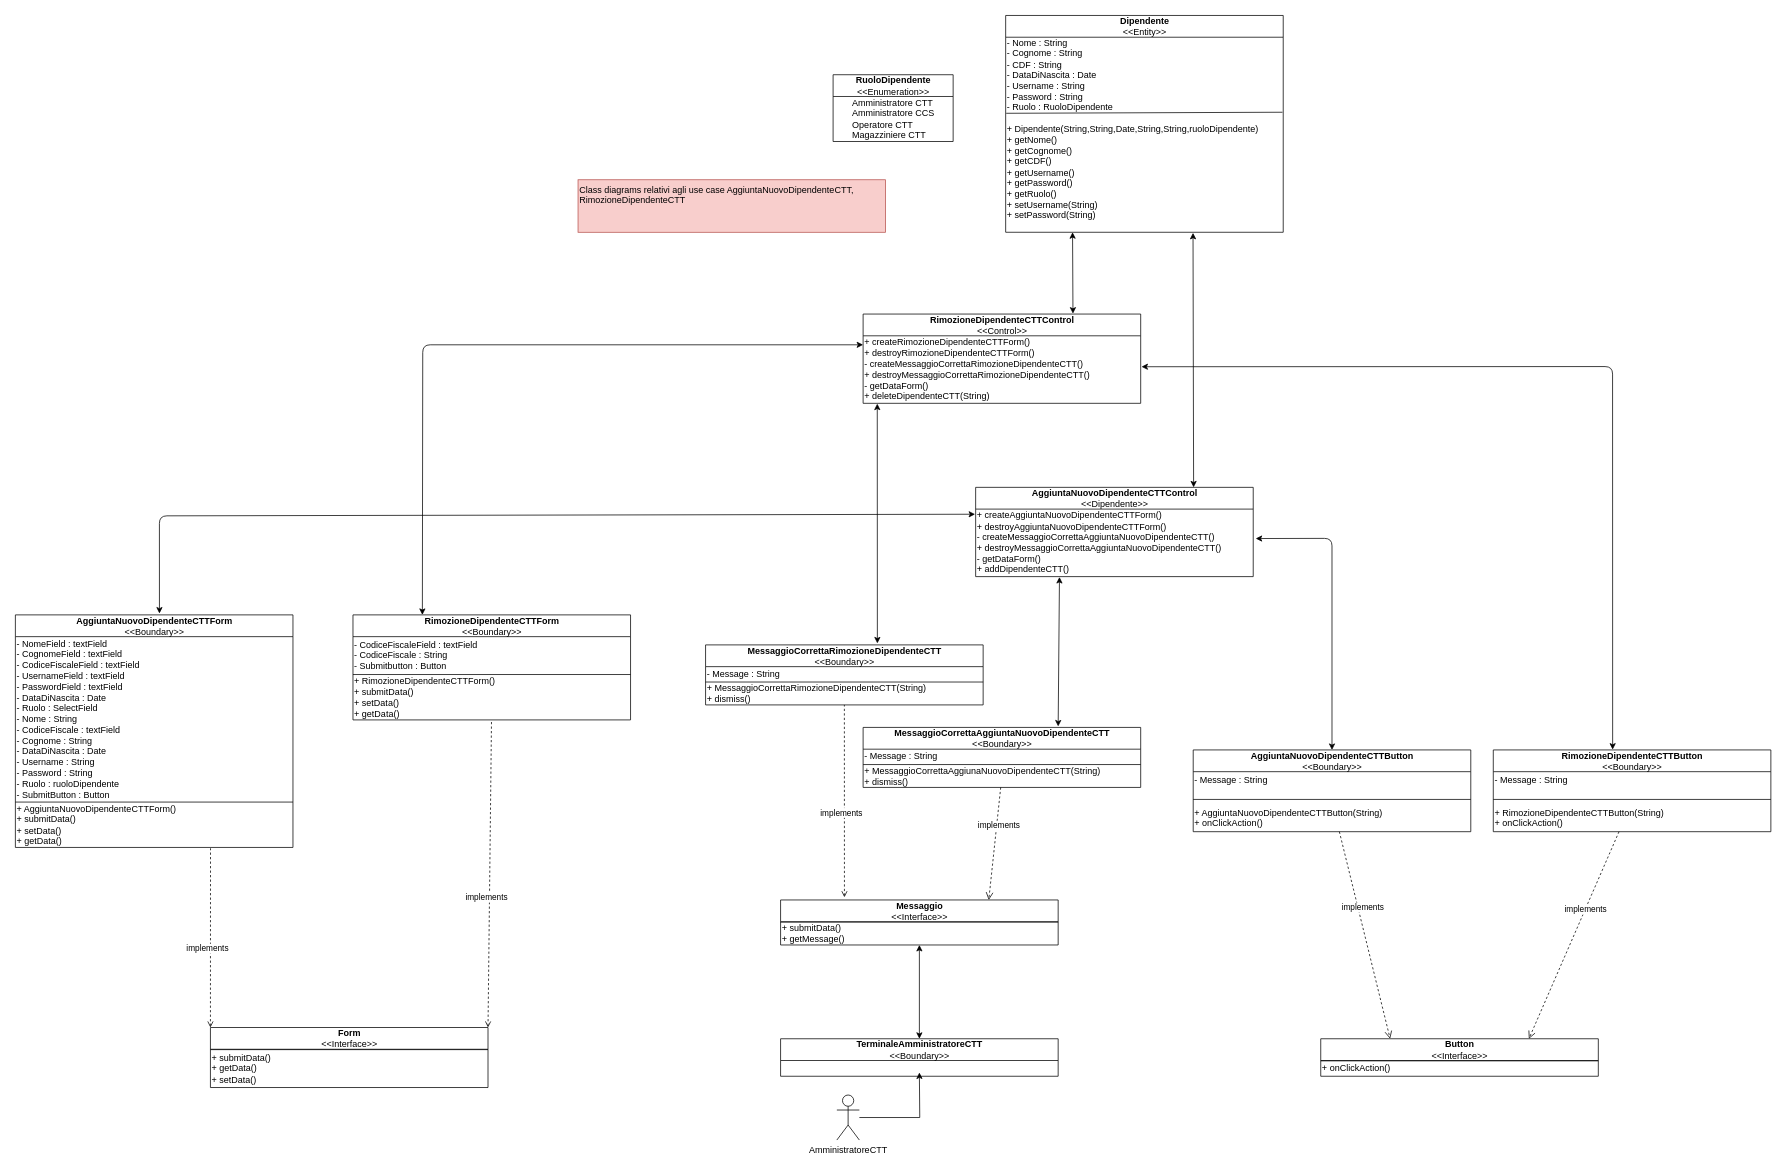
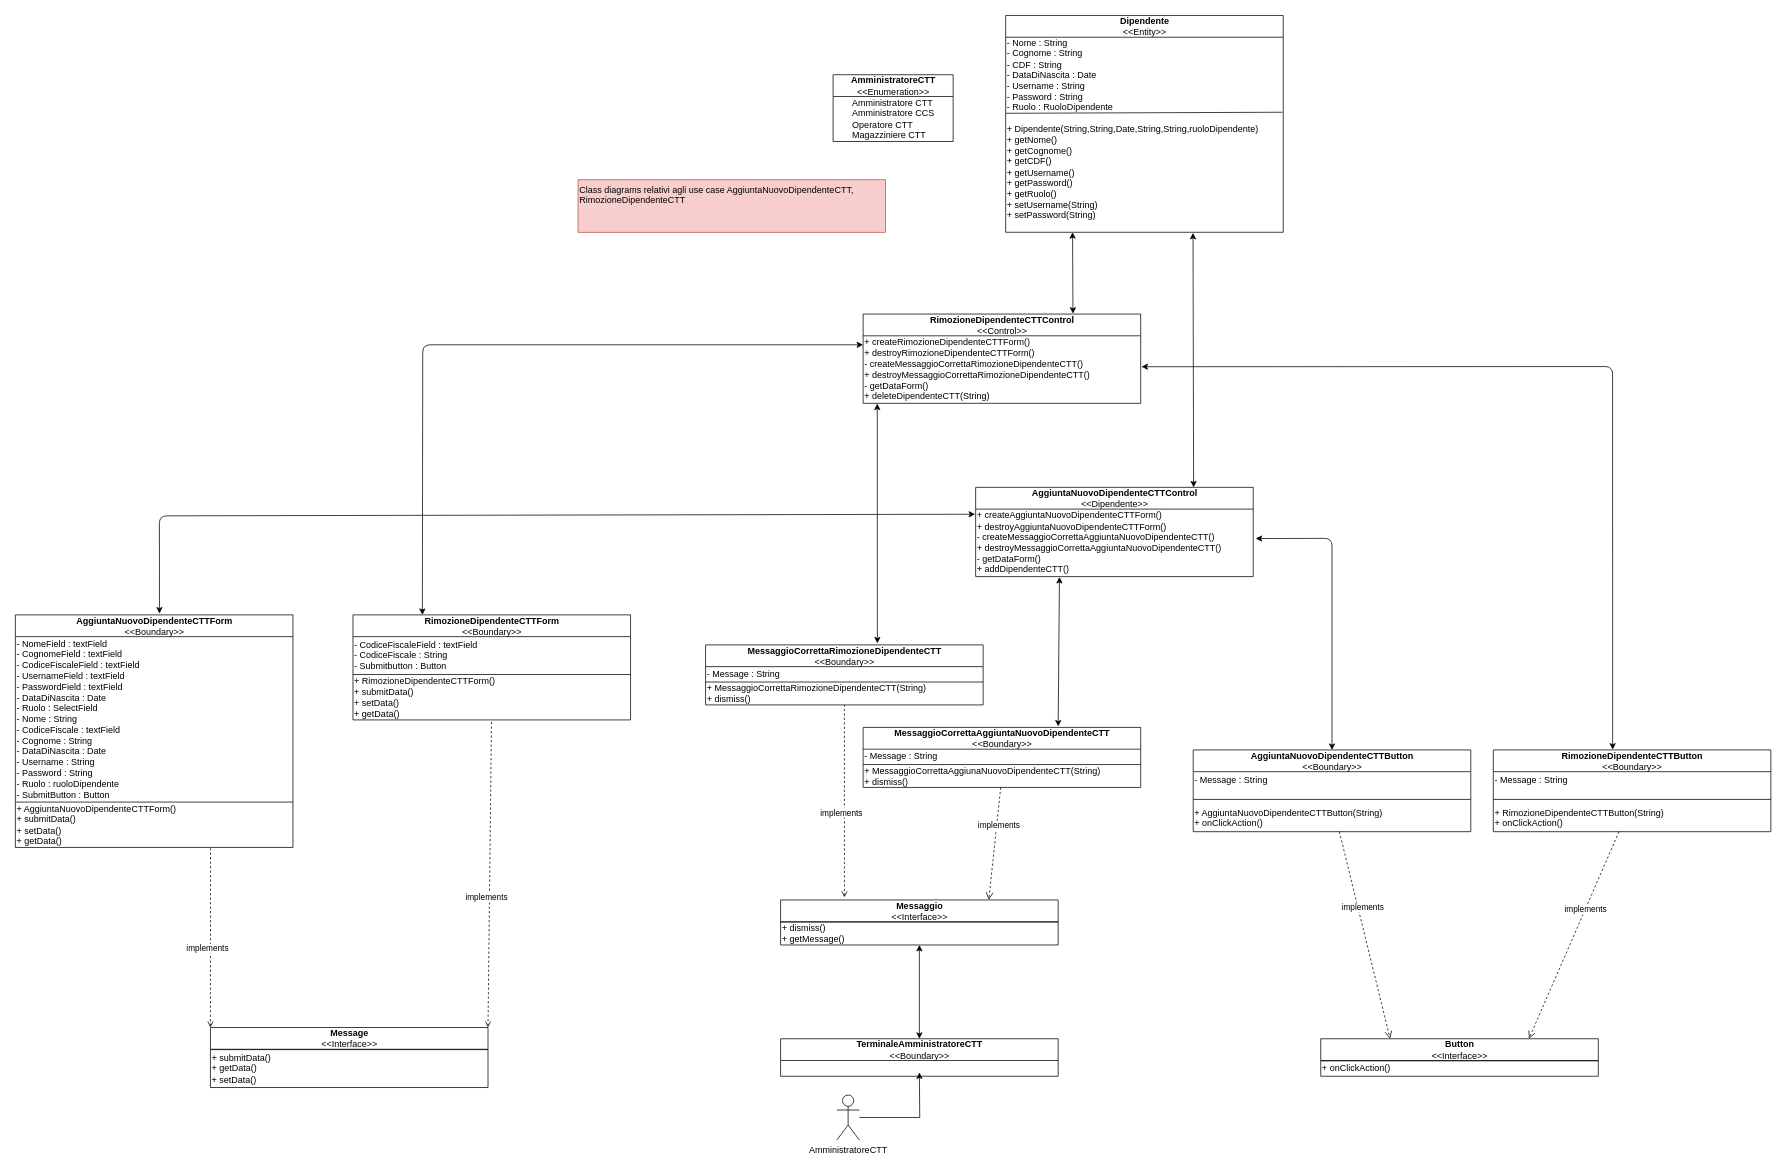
node "RuoloDipendente <<Enumeration>>": label "RuoloDipendente <<Enumeration>>" -> "AmministratoreCTT <<Enumeration>>"
node "+ submitData() + getMessage()": label "+ submitData() + getMessage()" -> "+ dismiss() + getMessage()"
node "Form <<Interface>>": label "Form <<Interface>>" -> "Message <<Interface>>"
